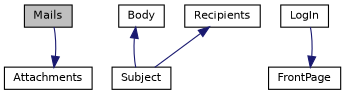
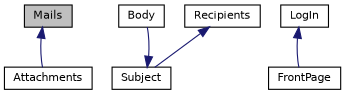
edge "Mails" -> "Attachments": reversed
edge "LogIn" -> "FrontPage": reversed
edge "Subject" -> "Body": reversed
